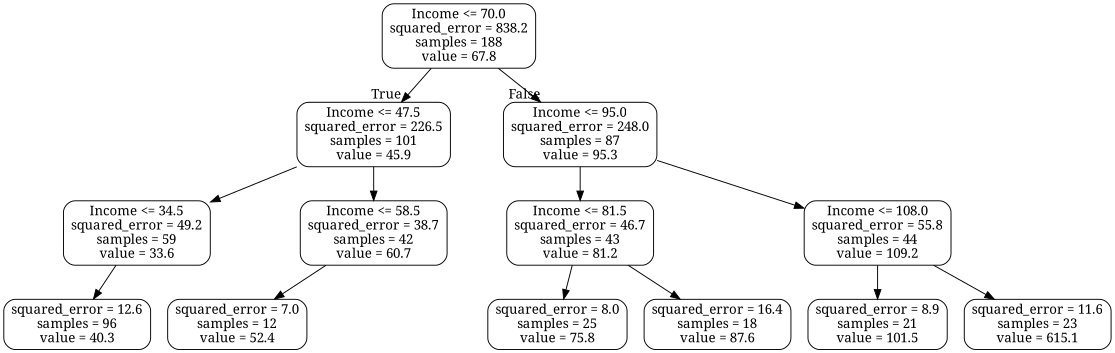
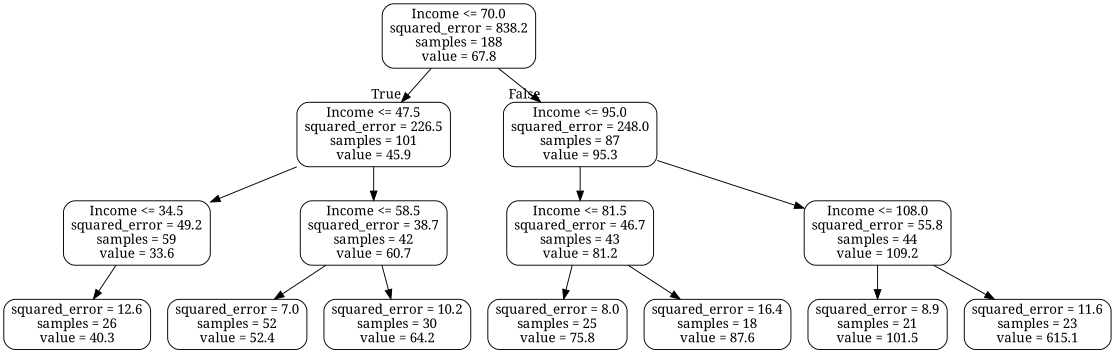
node "squared_error = 12.6 samples = 96 value = 40.3": label "squared_error = 12.6 samples = 96 value = 40.3" -> "squared_error = 12.6 samples = 26 value = 40.3"
node "squared_error = 7.0 samples = 12 value = 52.4": label "squared_error = 7.0 samples = 12 value = 52.4" -> "squared_error = 7.0 samples = 52 value = 52.4"
node "squared_error = 10.2 samples = 30 value = 64.2": added
